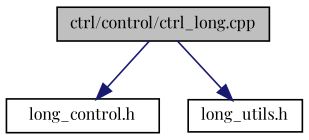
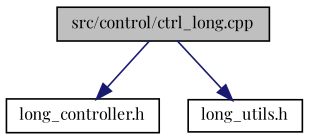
node "ctrl/control/ctrl_long.cpp": label "ctrl/control/ctrl_long.cpp" -> "src/control/ctrl_long.cpp"
node "long_control.h": label "long_control.h" -> "long_controller.h"
